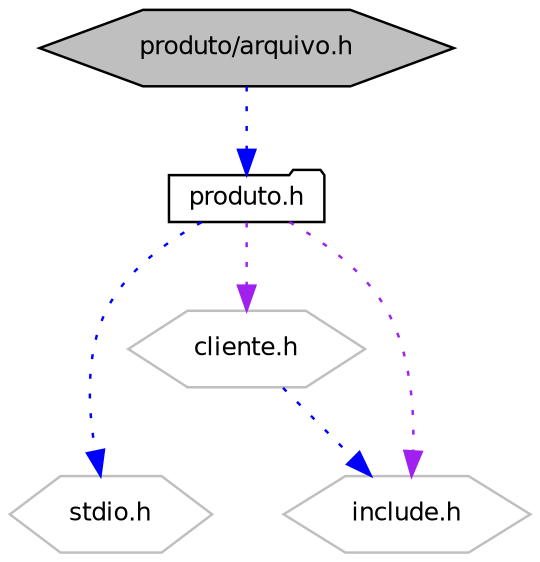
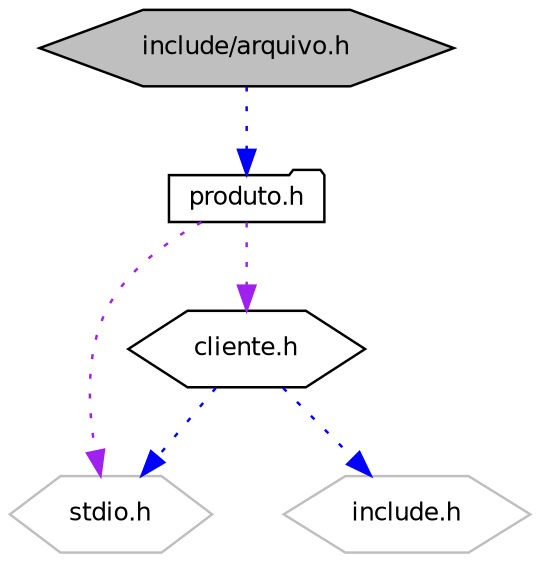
node "produto/arquivo.h": label "produto/arquivo.h" -> "include/arquivo.h"
edge "produto.h" -> "include.h": removed
edge "produto.h" -> "stdio.h": color blue -> purple
node "cliente.h": color grey75 -> black
edge "cliente.h" -> "stdio.h": added
